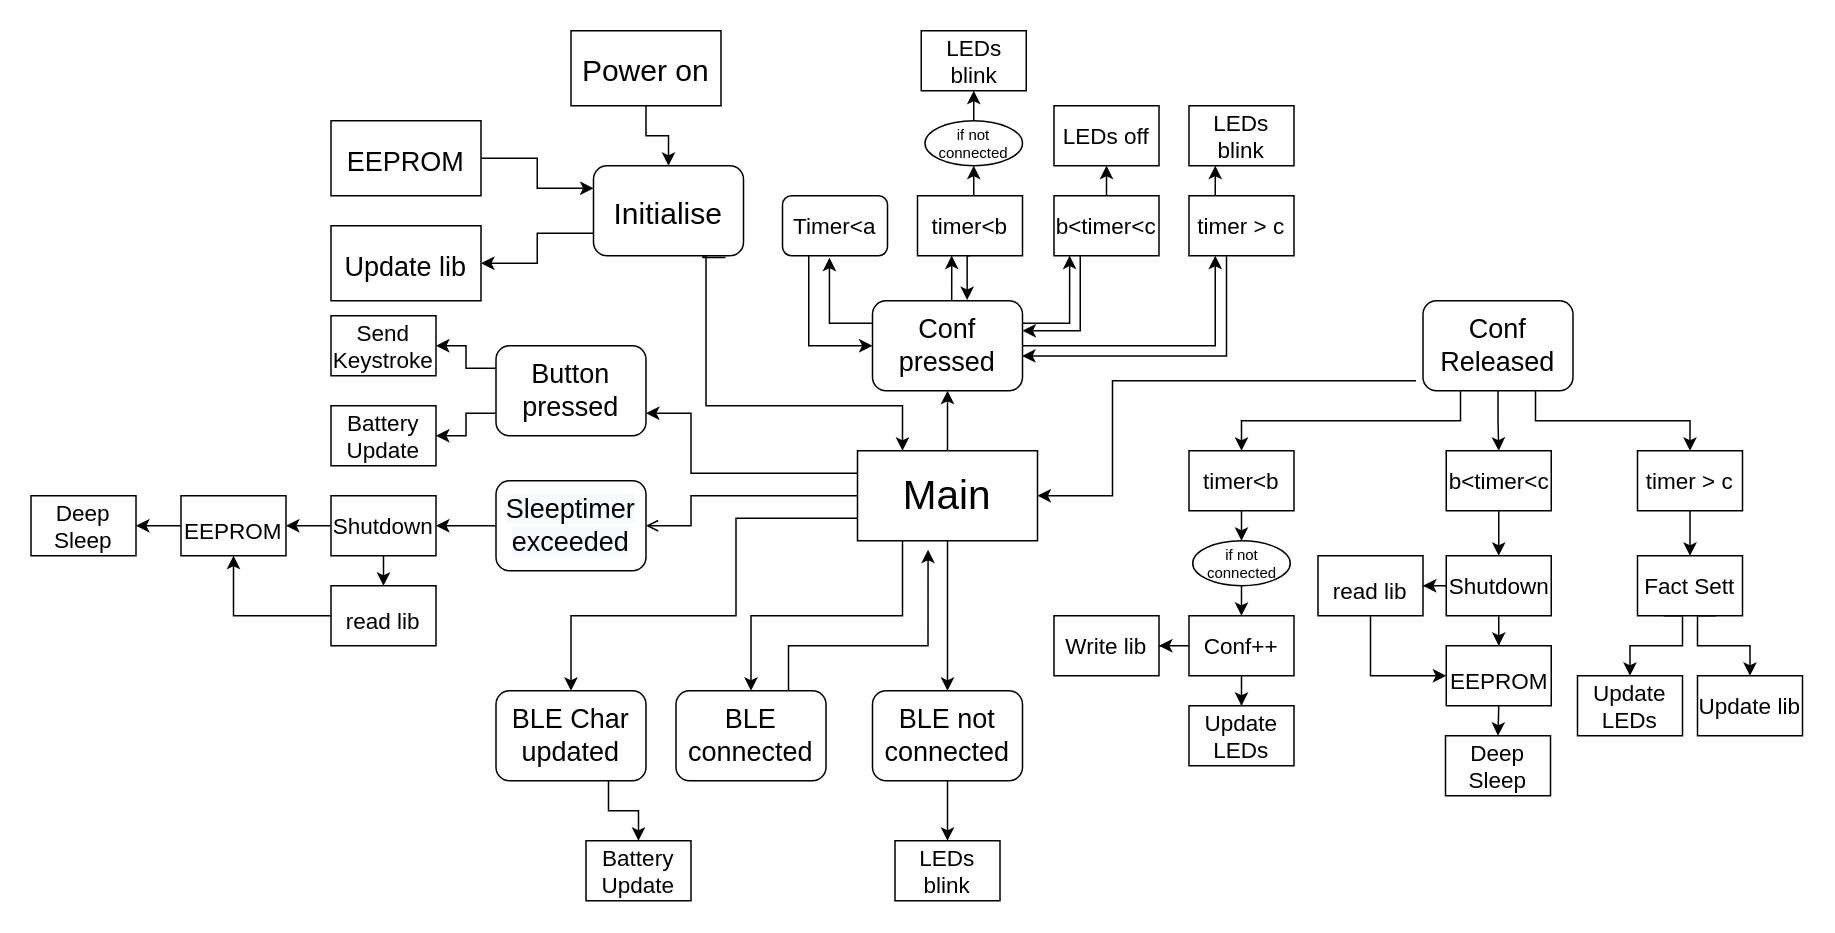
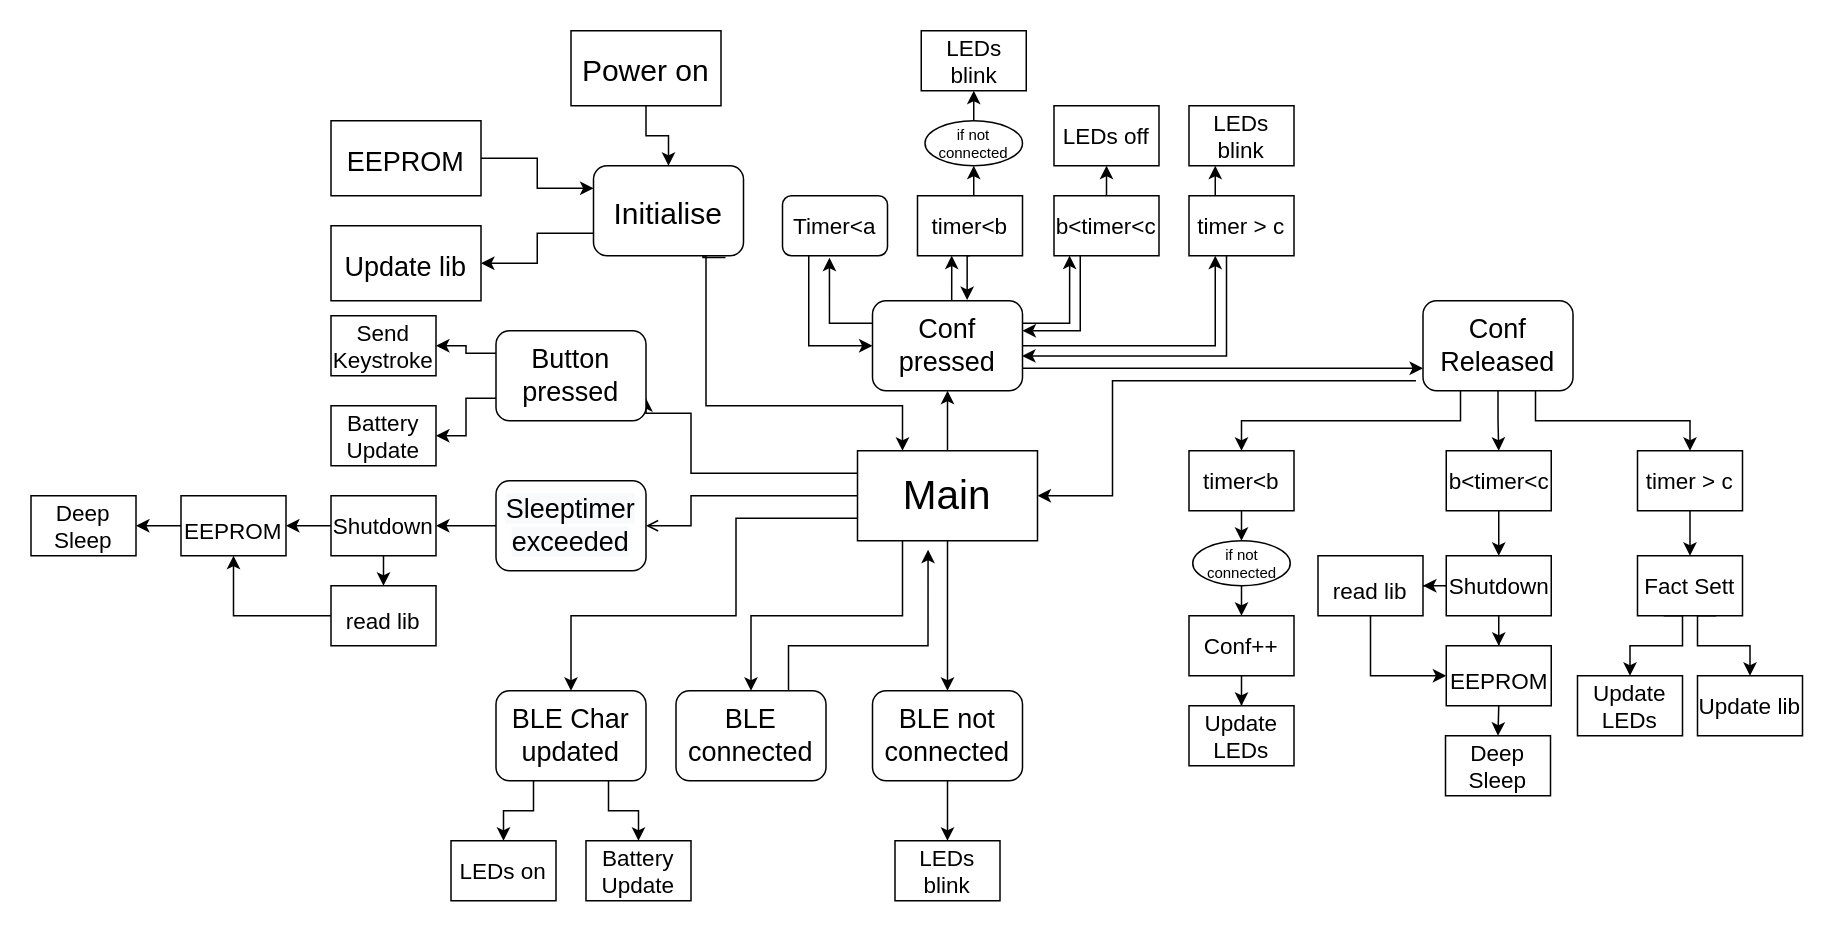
edge "Conf pressed" -> "Conf Released": added
node "Button pressed": moved (571, 391) -> (571, 376)
node "Write lib": removed
edge "Conf++" -> "Write lib": removed
edge "BLE Char updated" -> "LEDs on": added
node "LEDs on": added
